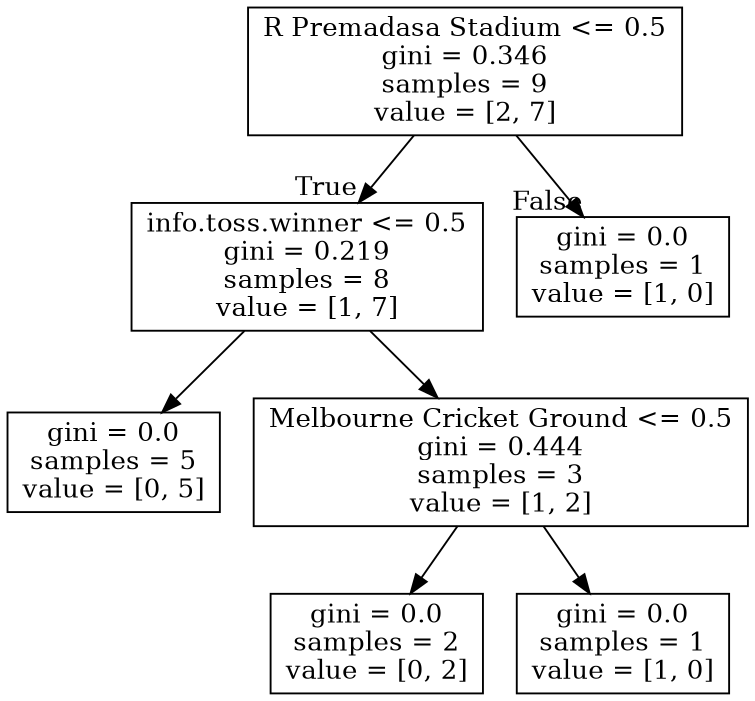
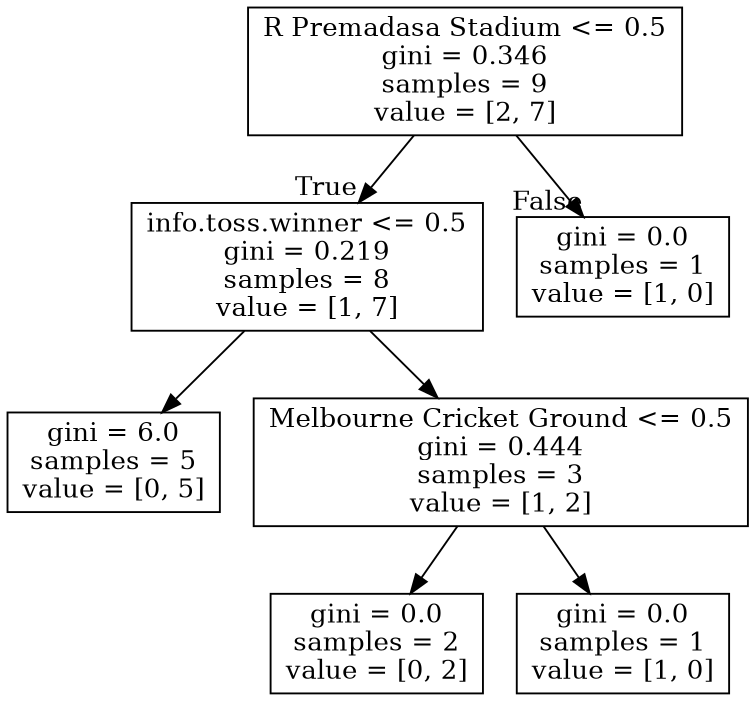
node "gini = 0.0 samples = 5 value = [0, 5]": label "gini = 0.0 samples = 5 value = [0, 5]" -> "gini = 6.0 samples = 5 value = [0, 5]"
